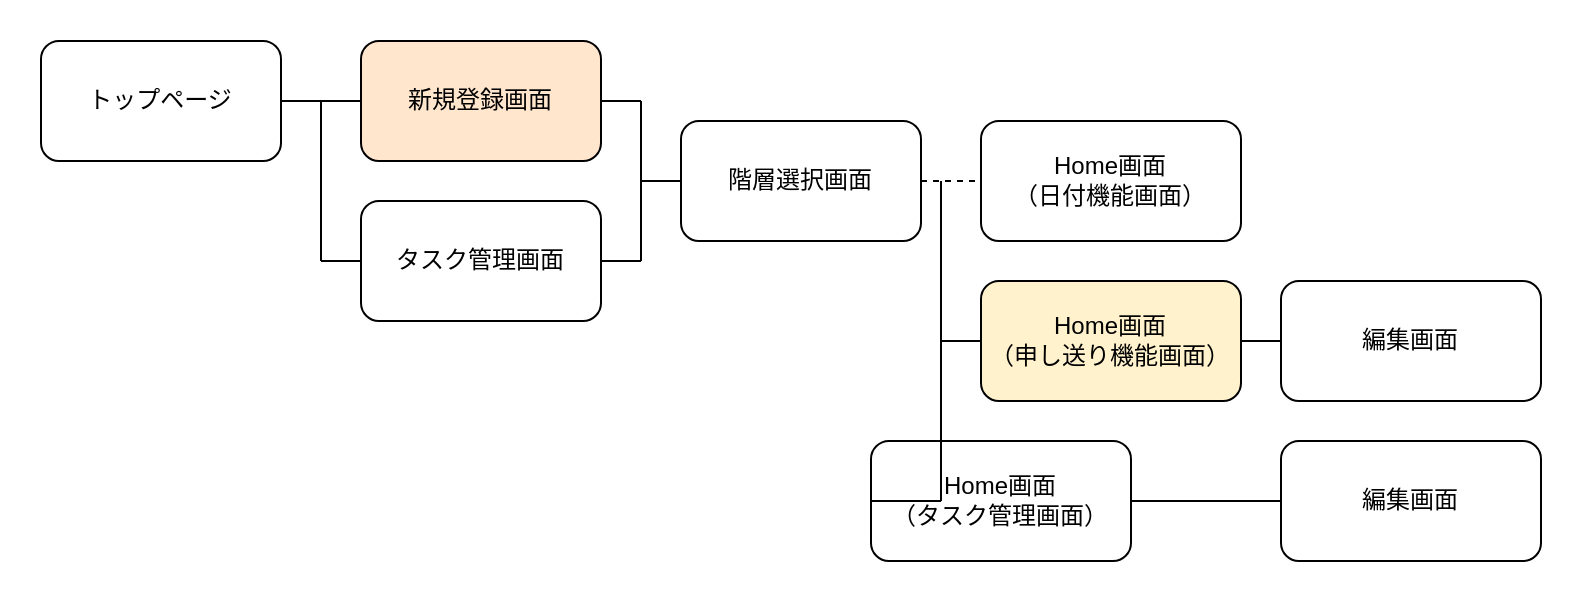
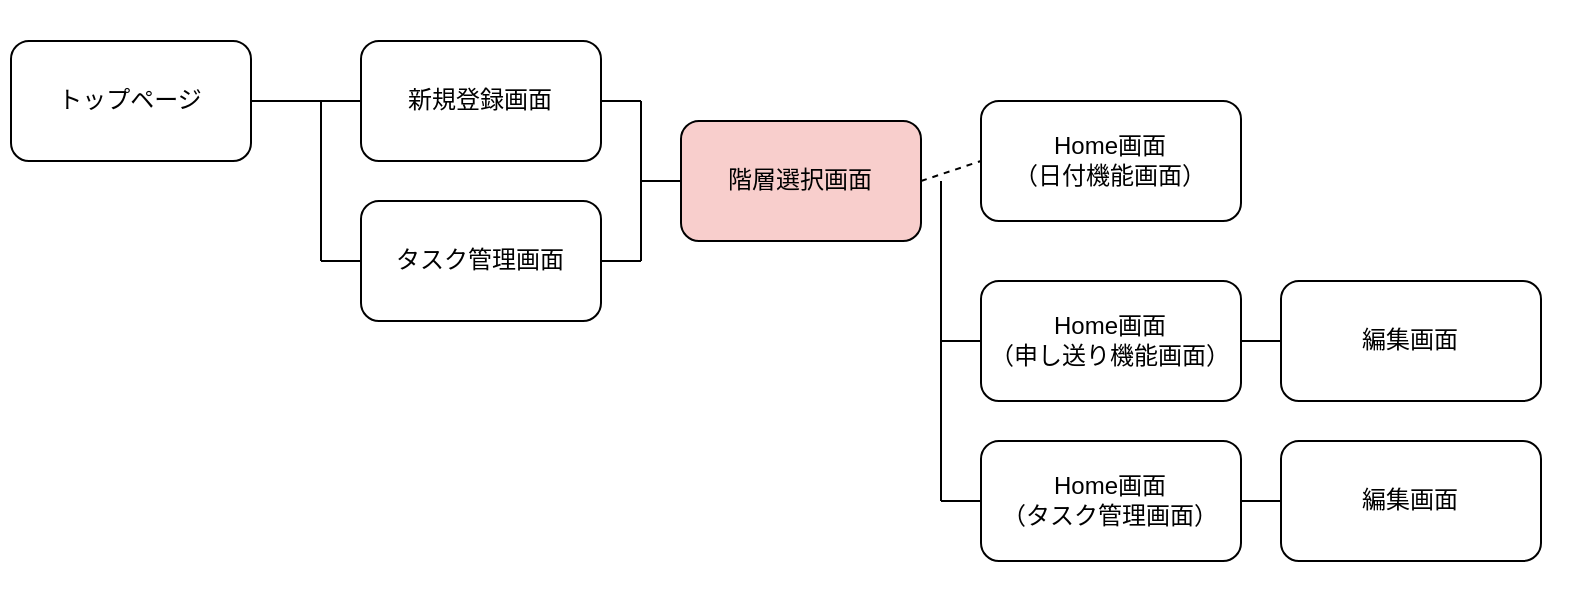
node "トップページ": moved (161, 101) -> (131, 101)
node "新規登録画面": fillcolor #ffe6cc -> #ffffff
node "階層選択画面": fillcolor #ffffff -> #f8cecc
node "Home画面 （日付機能画面）": moved (1111, 181) -> (1111, 161)
node "Home画面 （申し送り機能画面）": fillcolor #fff2cc -> #ffffff
node "Home画面 （タスク管理画面）": moved (1001, 501) -> (1111, 501)
